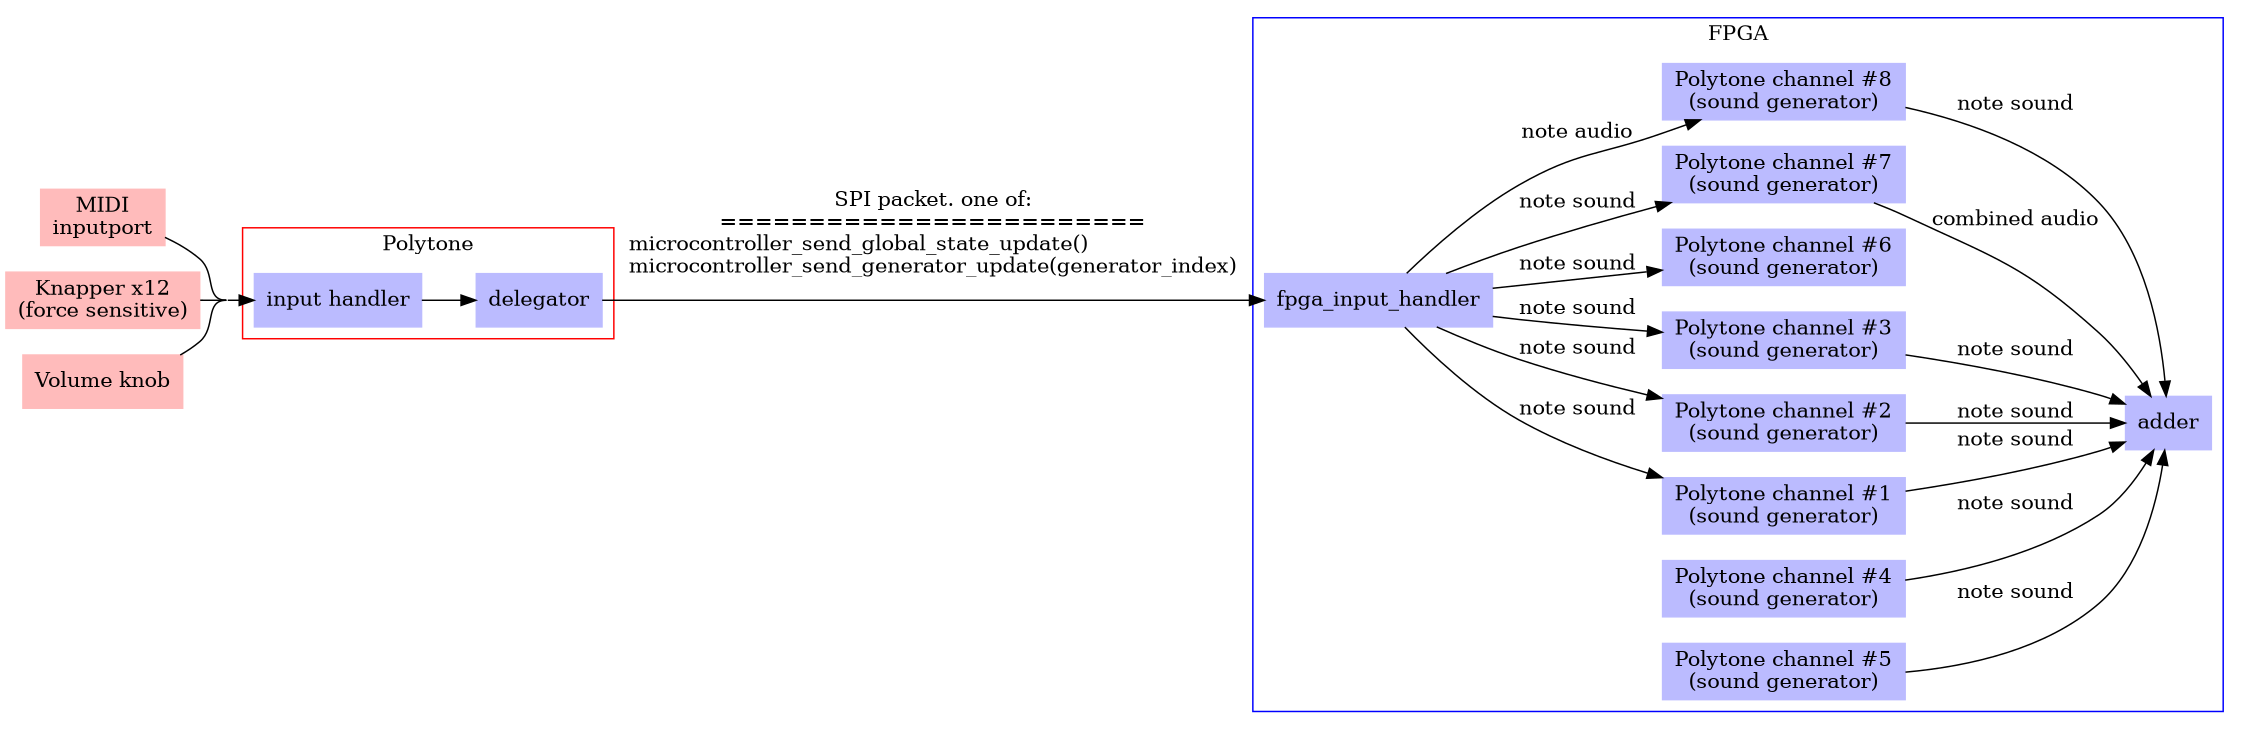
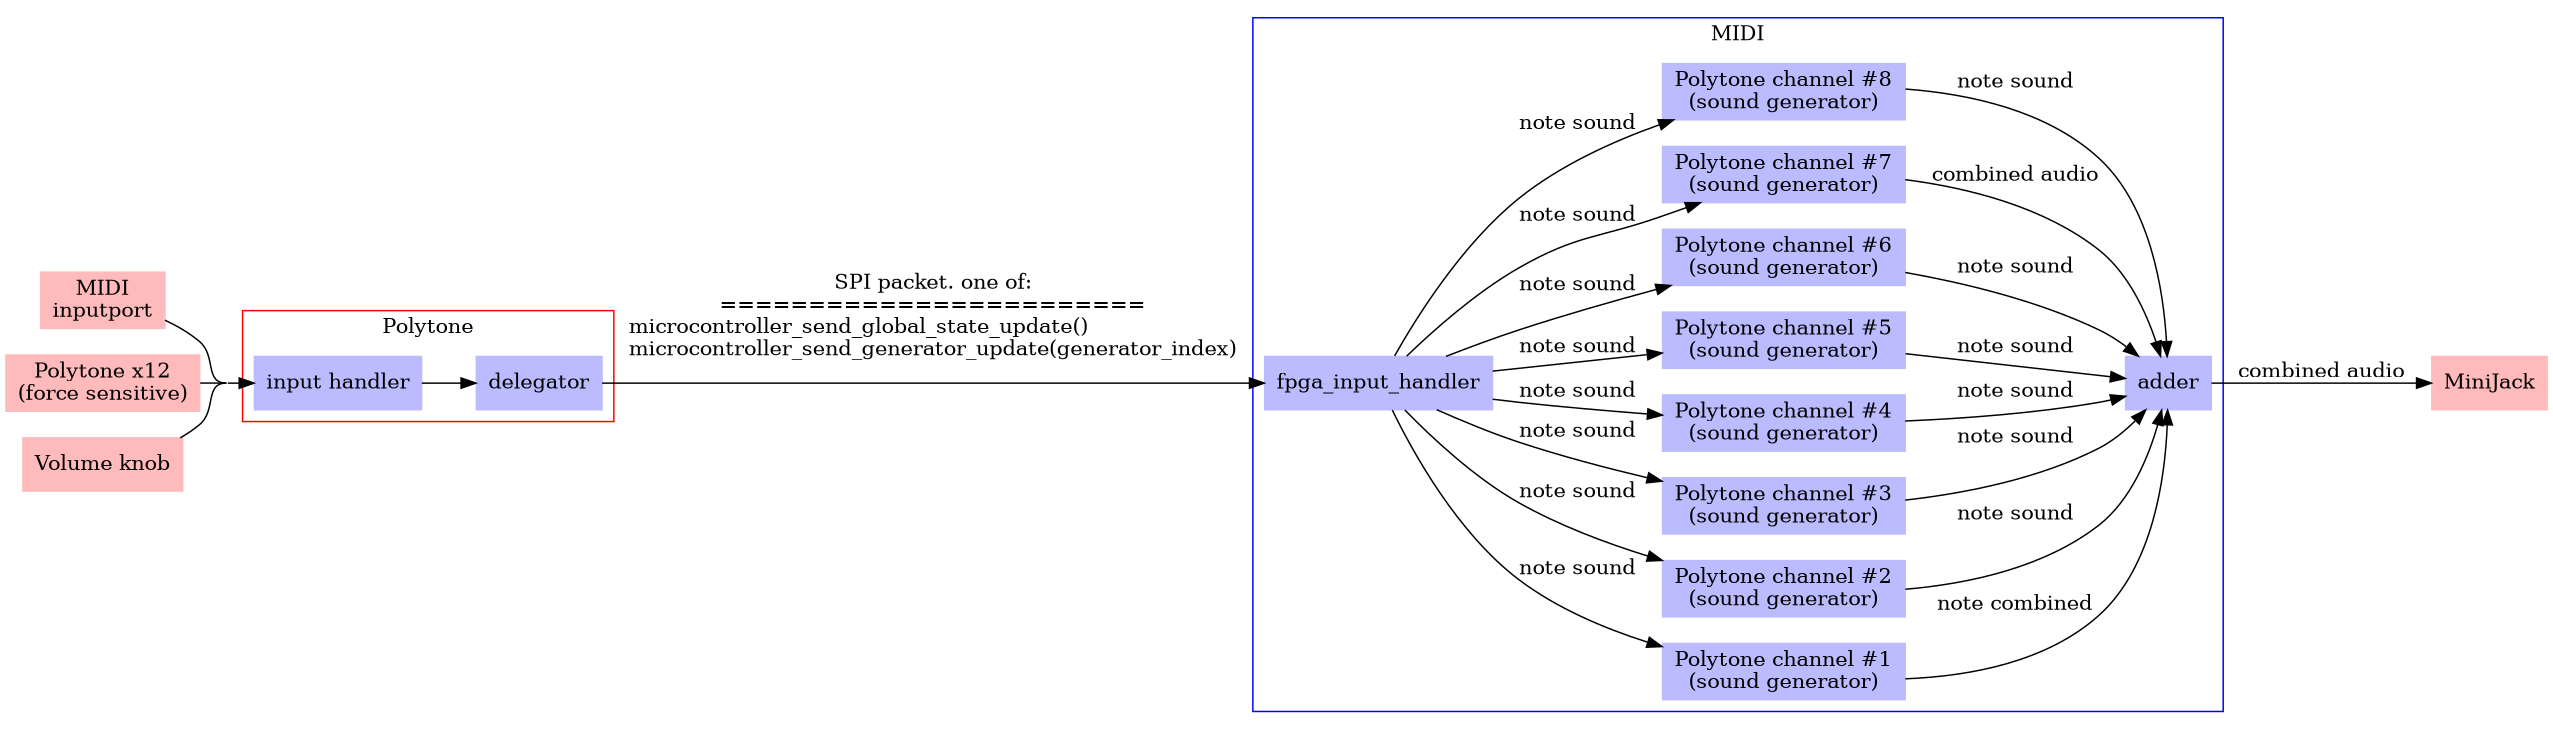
cluster "FPGA": label "FPGA" -> "MIDI"
edge "fpga_input_handler" -> "Polytone channel #8 (sound generator)": label "note audio" -> "note sound"
node "Knapper x12 (force sensitive)": label "Knapper x12 (force sensitive)" -> "Polytone x12 (force sensitive)"
edge "Polytone channel #6 (sound generator)" -> "adder": added, label "note sound"
edge "fpga_input_handler" -> "Polytone channel #5 (sound generator)": added, label "note sound"
node "MiniJack": added
edge "fpga_input_handler" -> "Polytone channel #4 (sound generator)": added, label "note sound"
edge "Polytone channel #1 (sound generator)" -> "adder": label "note sound" -> "note combined"
